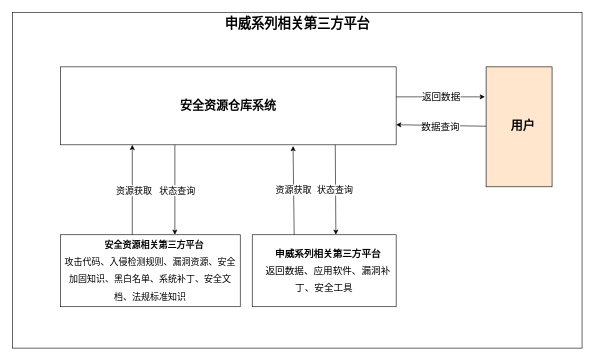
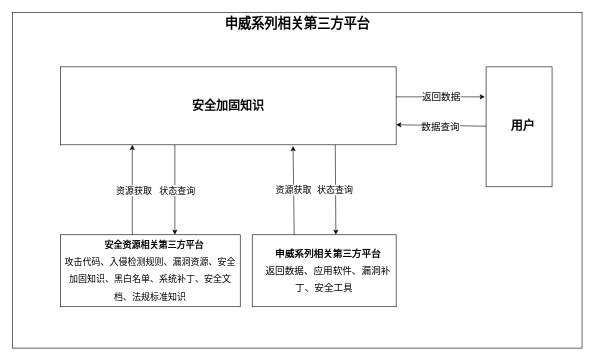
node "安全资源仓库系统": label "安全资源仓库系统" -> "安全加固知识"
node "用户": fillcolor #ffe6cc -> #ffffff
